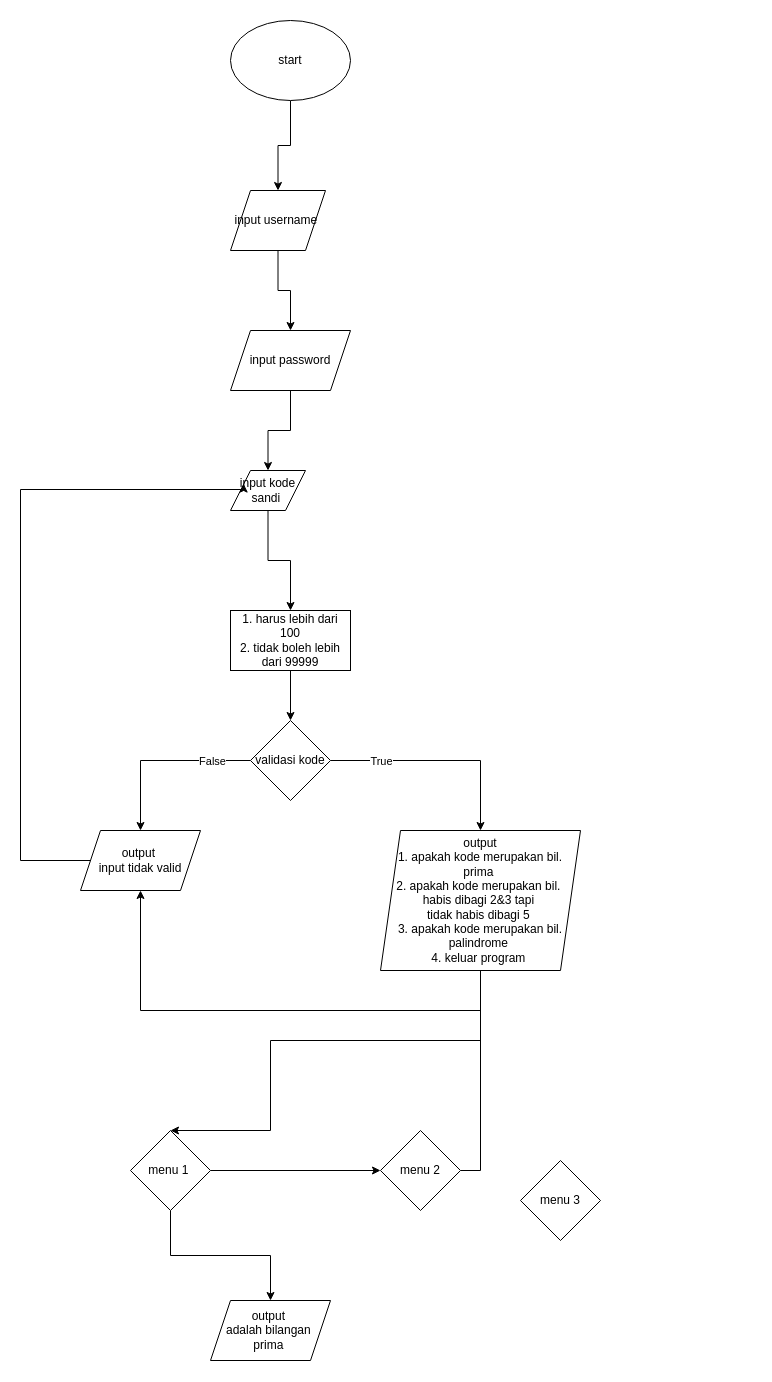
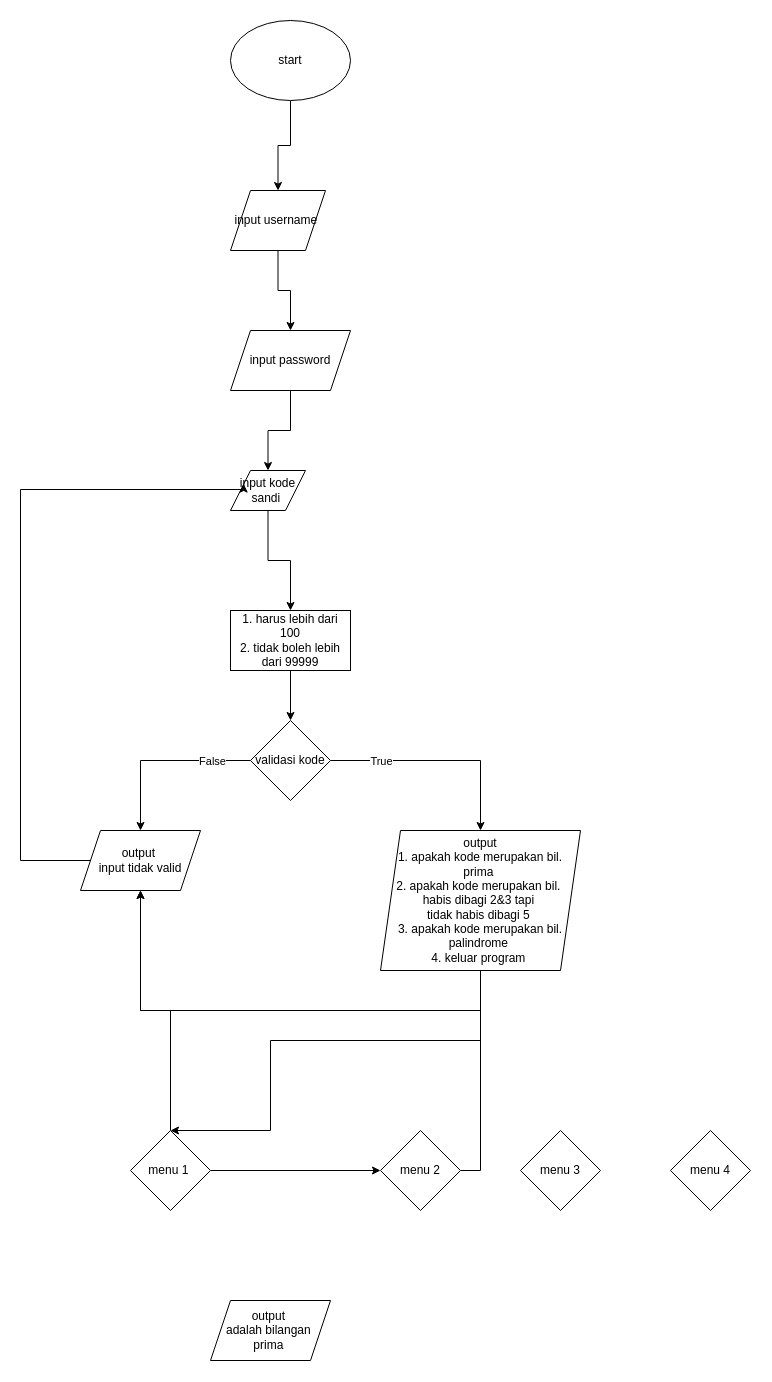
node "menu 4": added
node "menu 3": moved (561, 1201) -> (561, 1171)
edge "menu 1" -> "output adalah bilangan prima": now "menu 1" -> "output input tidak valid"
